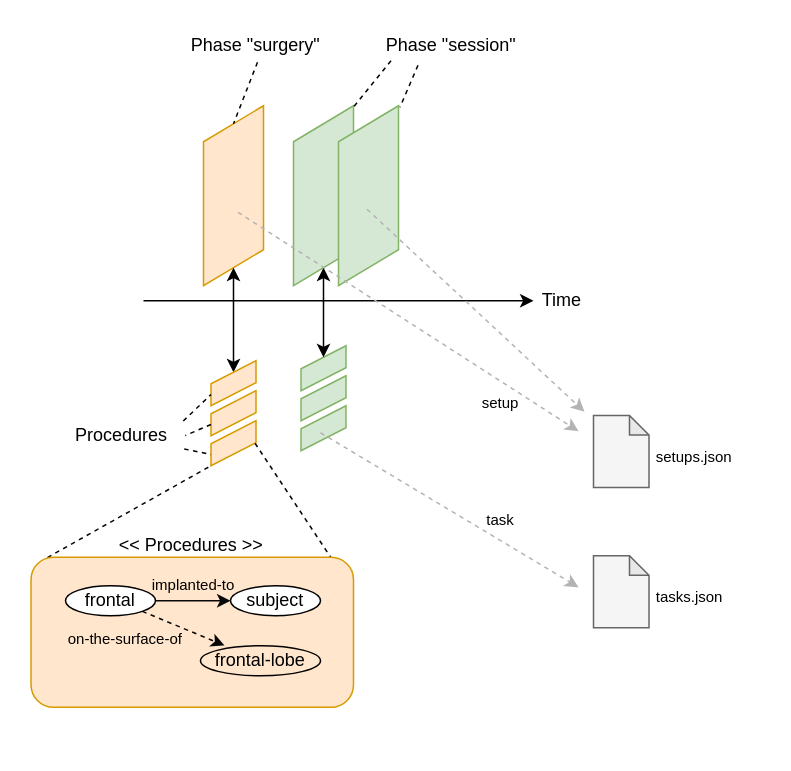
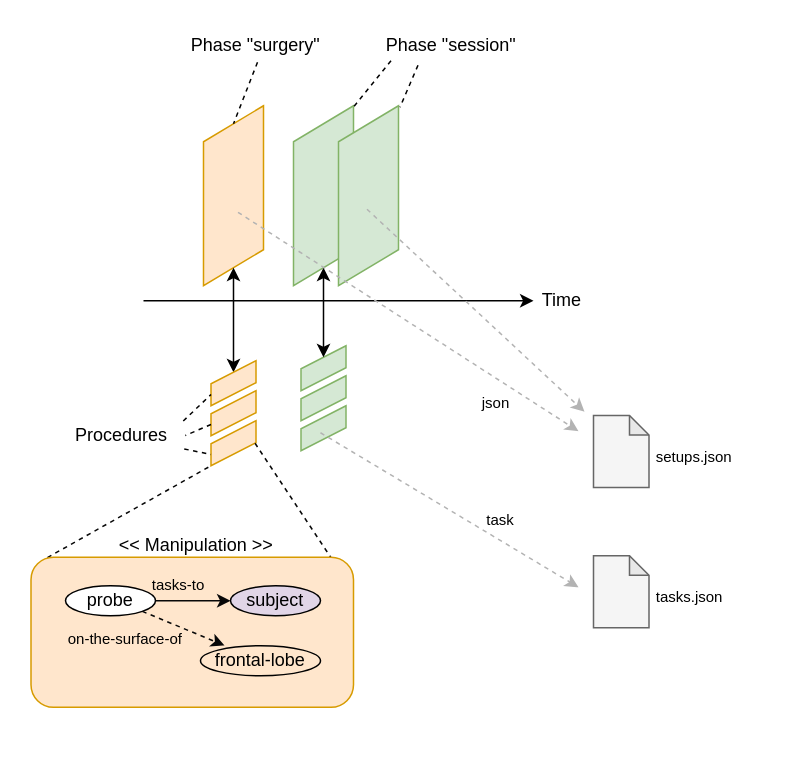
node "setup": label "setup" -> "json"
node "<< Procedures >>": label "<< Procedures >>" -> "<< Manipulation >>"
node "implanted-to": label "implanted-to" -> "tasks-to"
node "frontal": label "frontal" -> "probe"
node "subject": fillcolor #ffffff -> #e1d5e7
